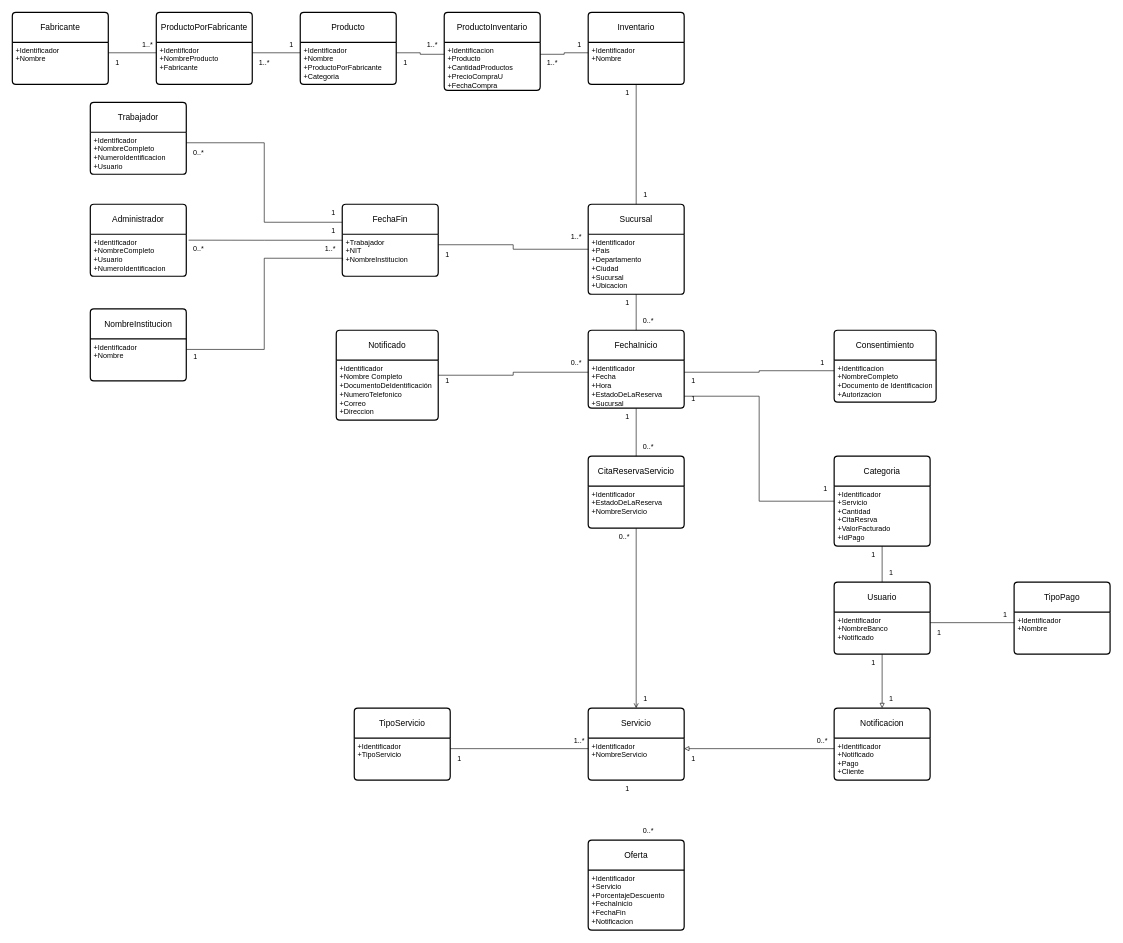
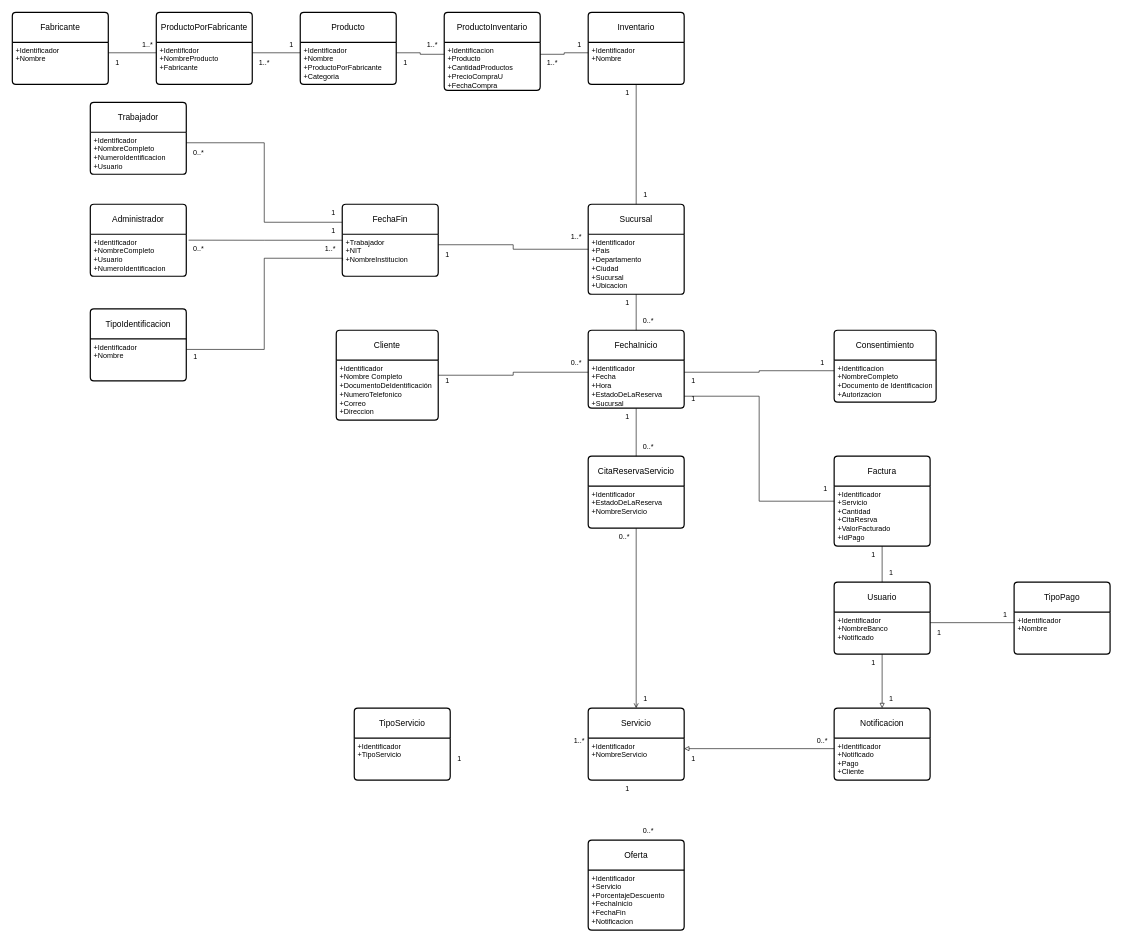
node "NombreInstitucion": label "NombreInstitucion" -> "TipoIdentificacion"
node "Notificado": label "Notificado" -> "Cliente"
node "Categoria": label "Categoria" -> "Factura"
edge "+Identificador +TipoServicio" -- "+Identificador +NombreServicio": removed
